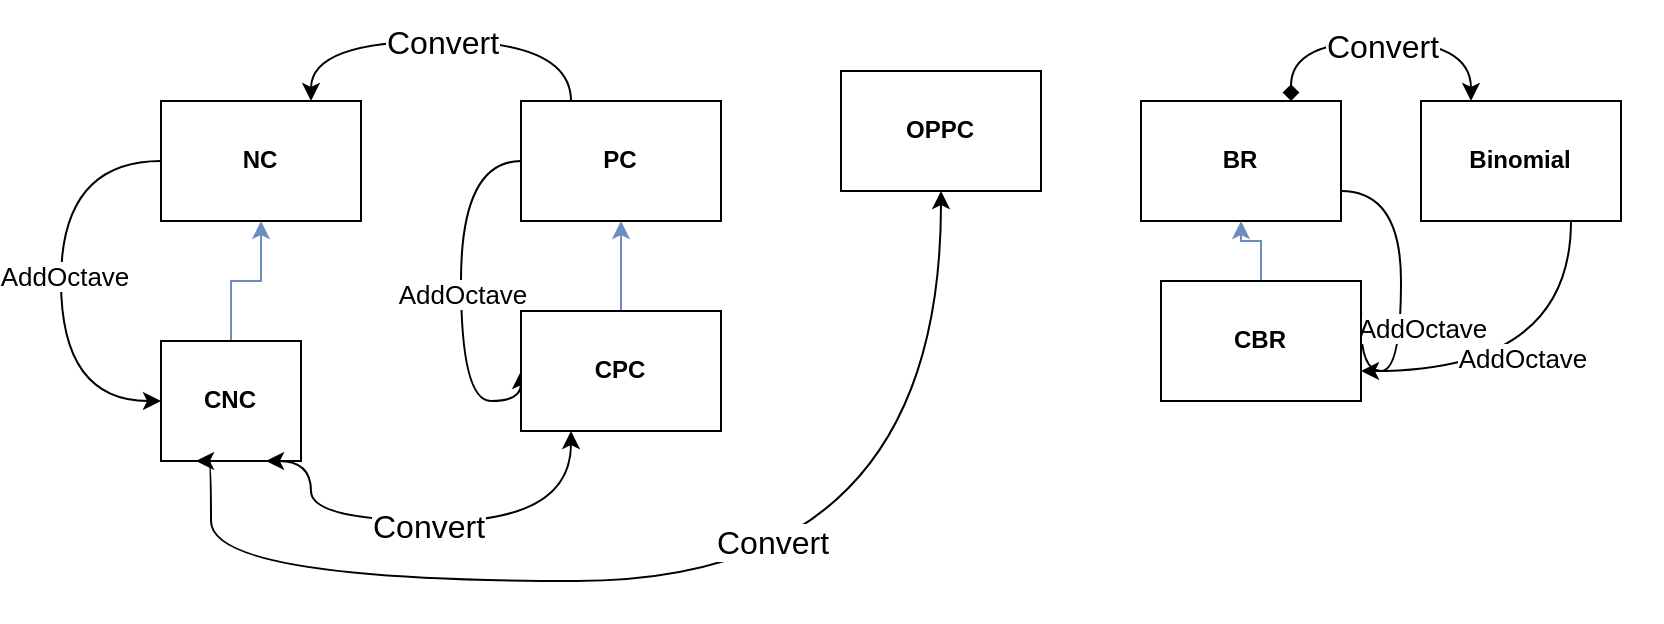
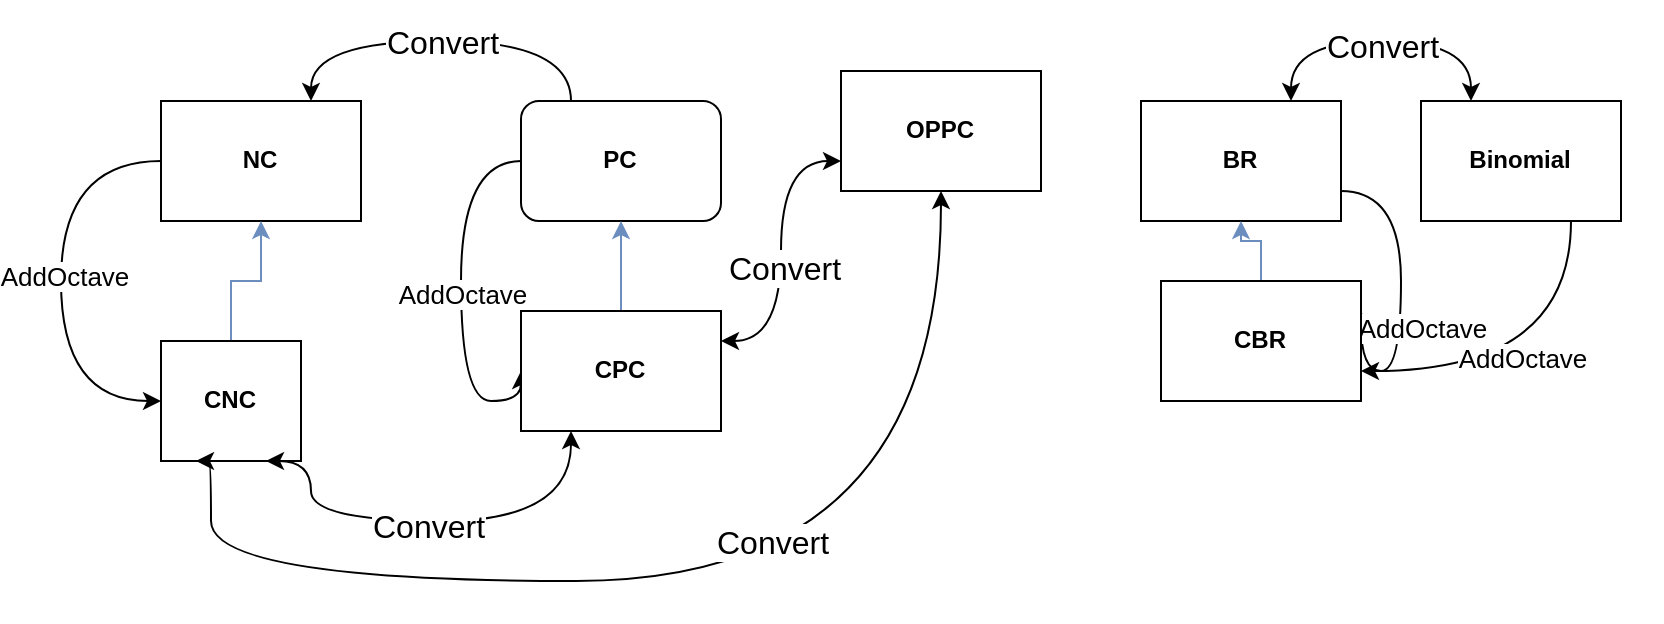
edge "BR" -- "Binomial": arrowhead diamond -> classic
node "PC": shape rectangle -> rounded rectangle
edge "OPPC" -- "CPC": added, label "Convert"
